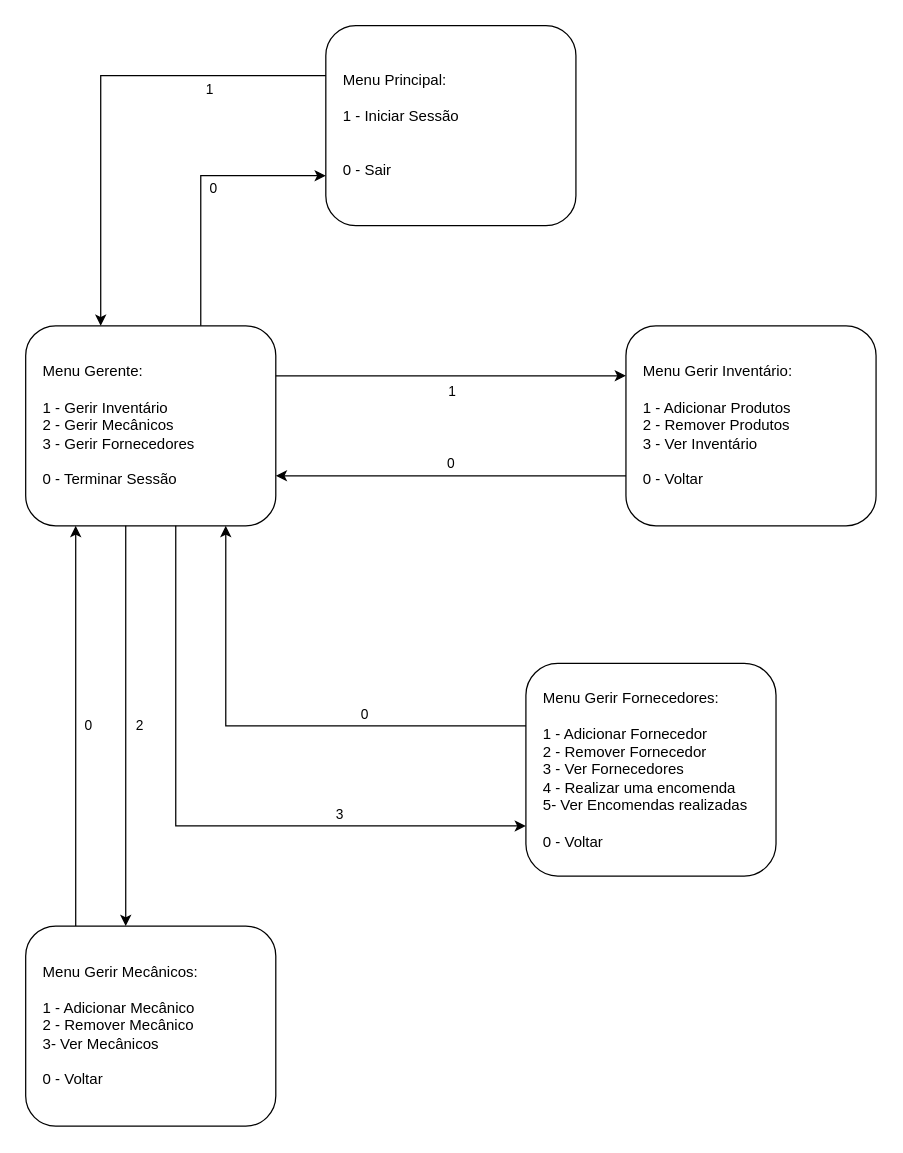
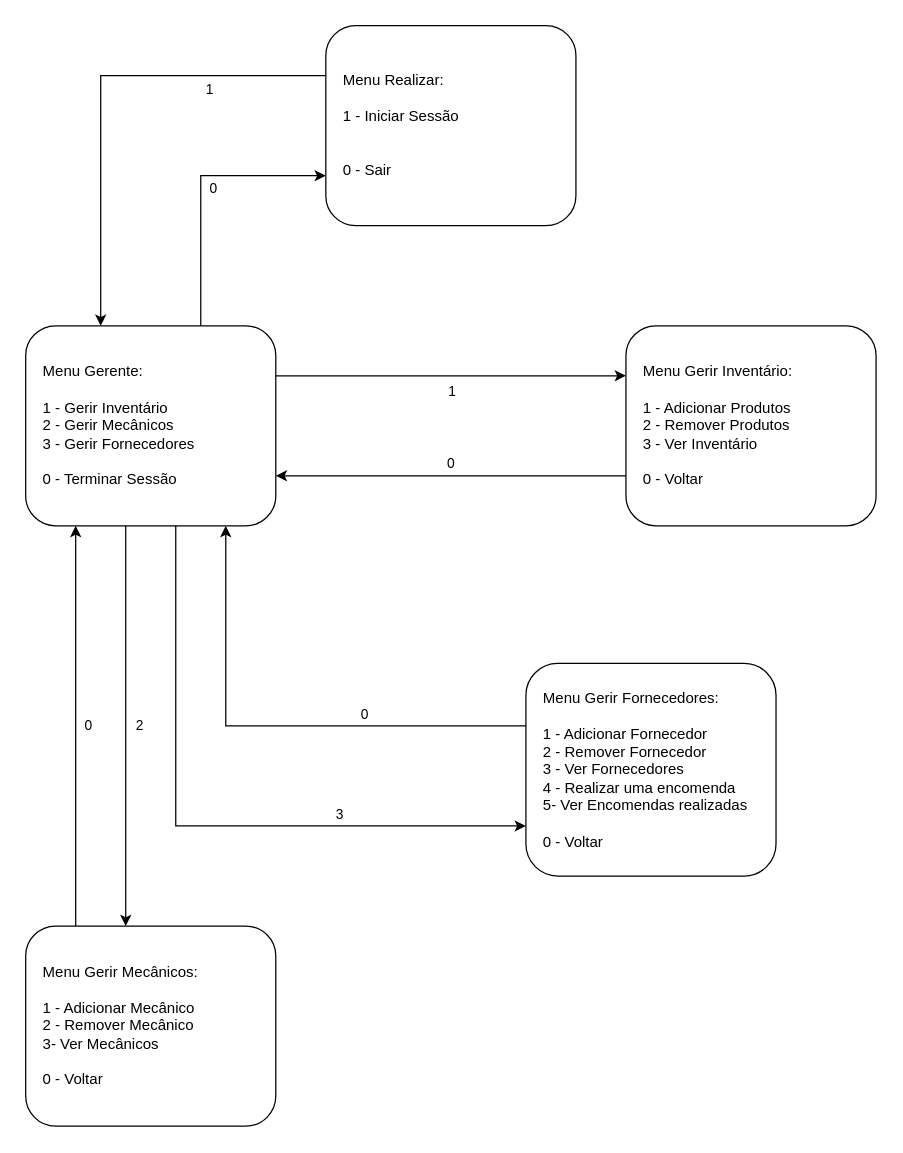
node "Menu Principal: 1 - Iniciar Sessão 0 - Sair": label "Menu Principal: 1 - Iniciar Sessão 0 - Sair" -> "Menu Realizar: 1 - Iniciar Sessão 0 - Sair"
